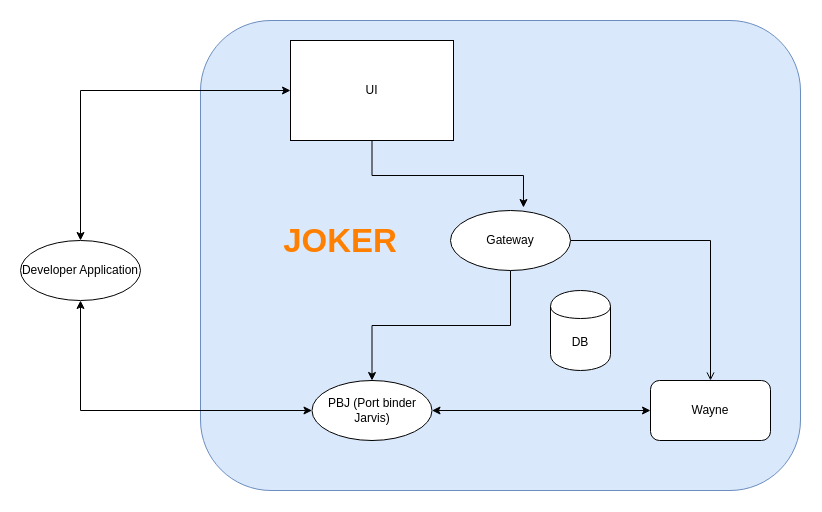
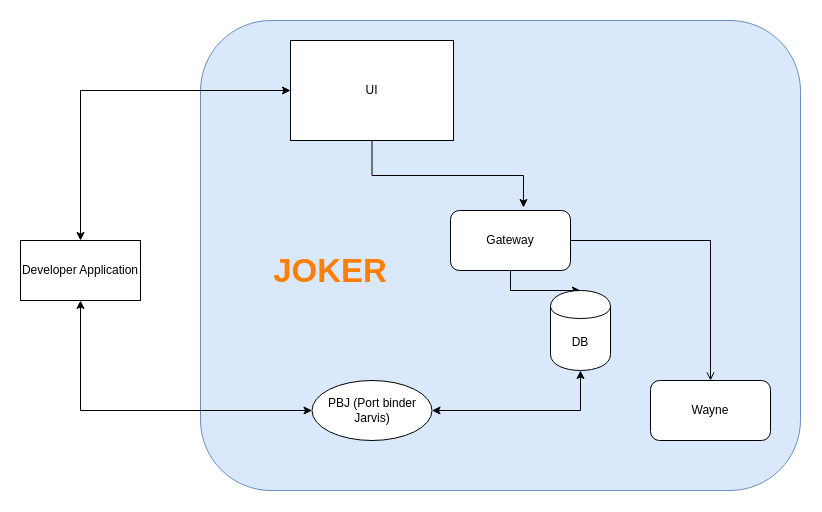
node "JOKER": moved (341, 241) -> (331, 271)
node "Gateway": shape ellipse -> rounded rectangle
node "Developer Application": shape ellipse -> rectangle
edge "Gateway" -> "PBJ (Port binder Jarvis)": now "Gateway" -> "DB"
edge "PBJ (Port binder Jarvis)" -- "Wayne": now "PBJ (Port binder Jarvis)" -- "DB"
